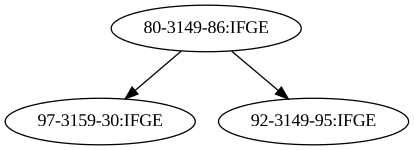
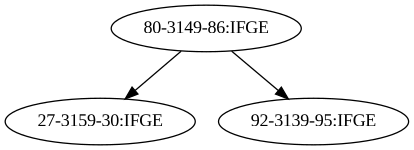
node "97-3159-30:IFGE": label "97-3159-30:IFGE" -> "27-3159-30:IFGE"
node "92-3149-95:IFGE": label "92-3149-95:IFGE" -> "92-3139-95:IFGE"
